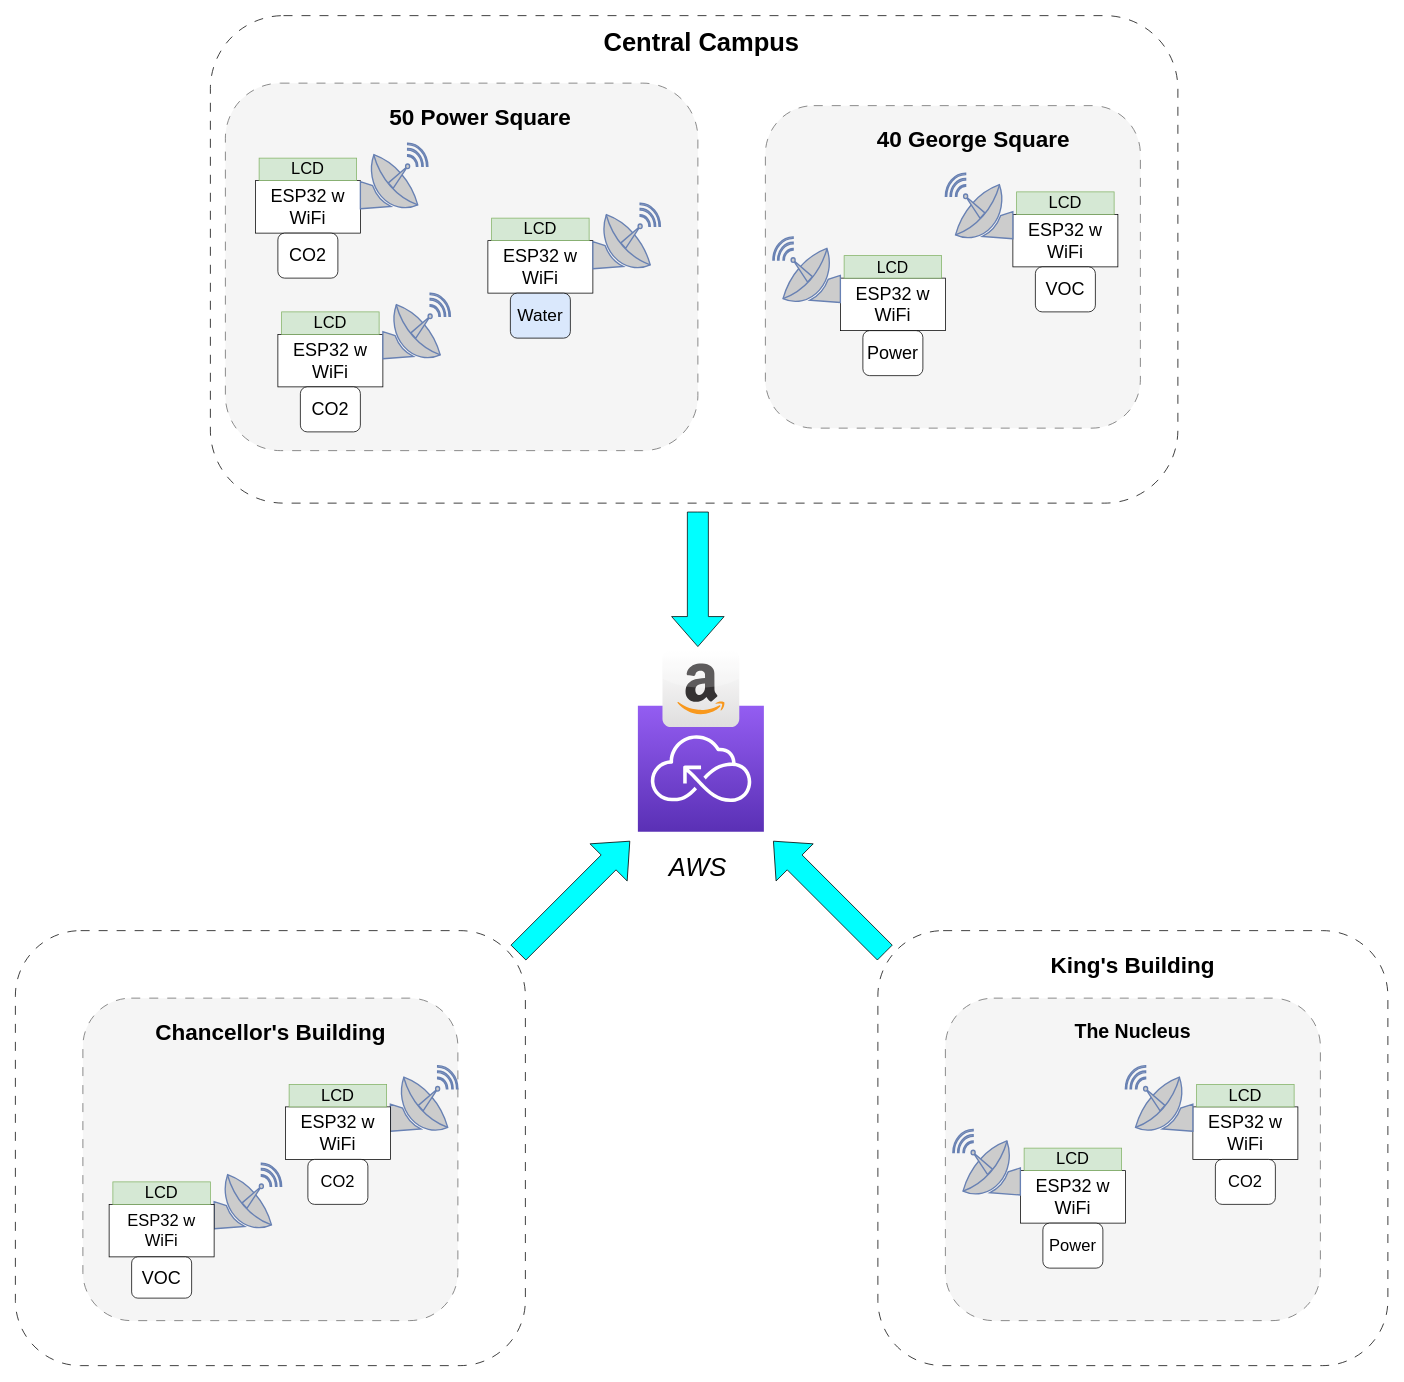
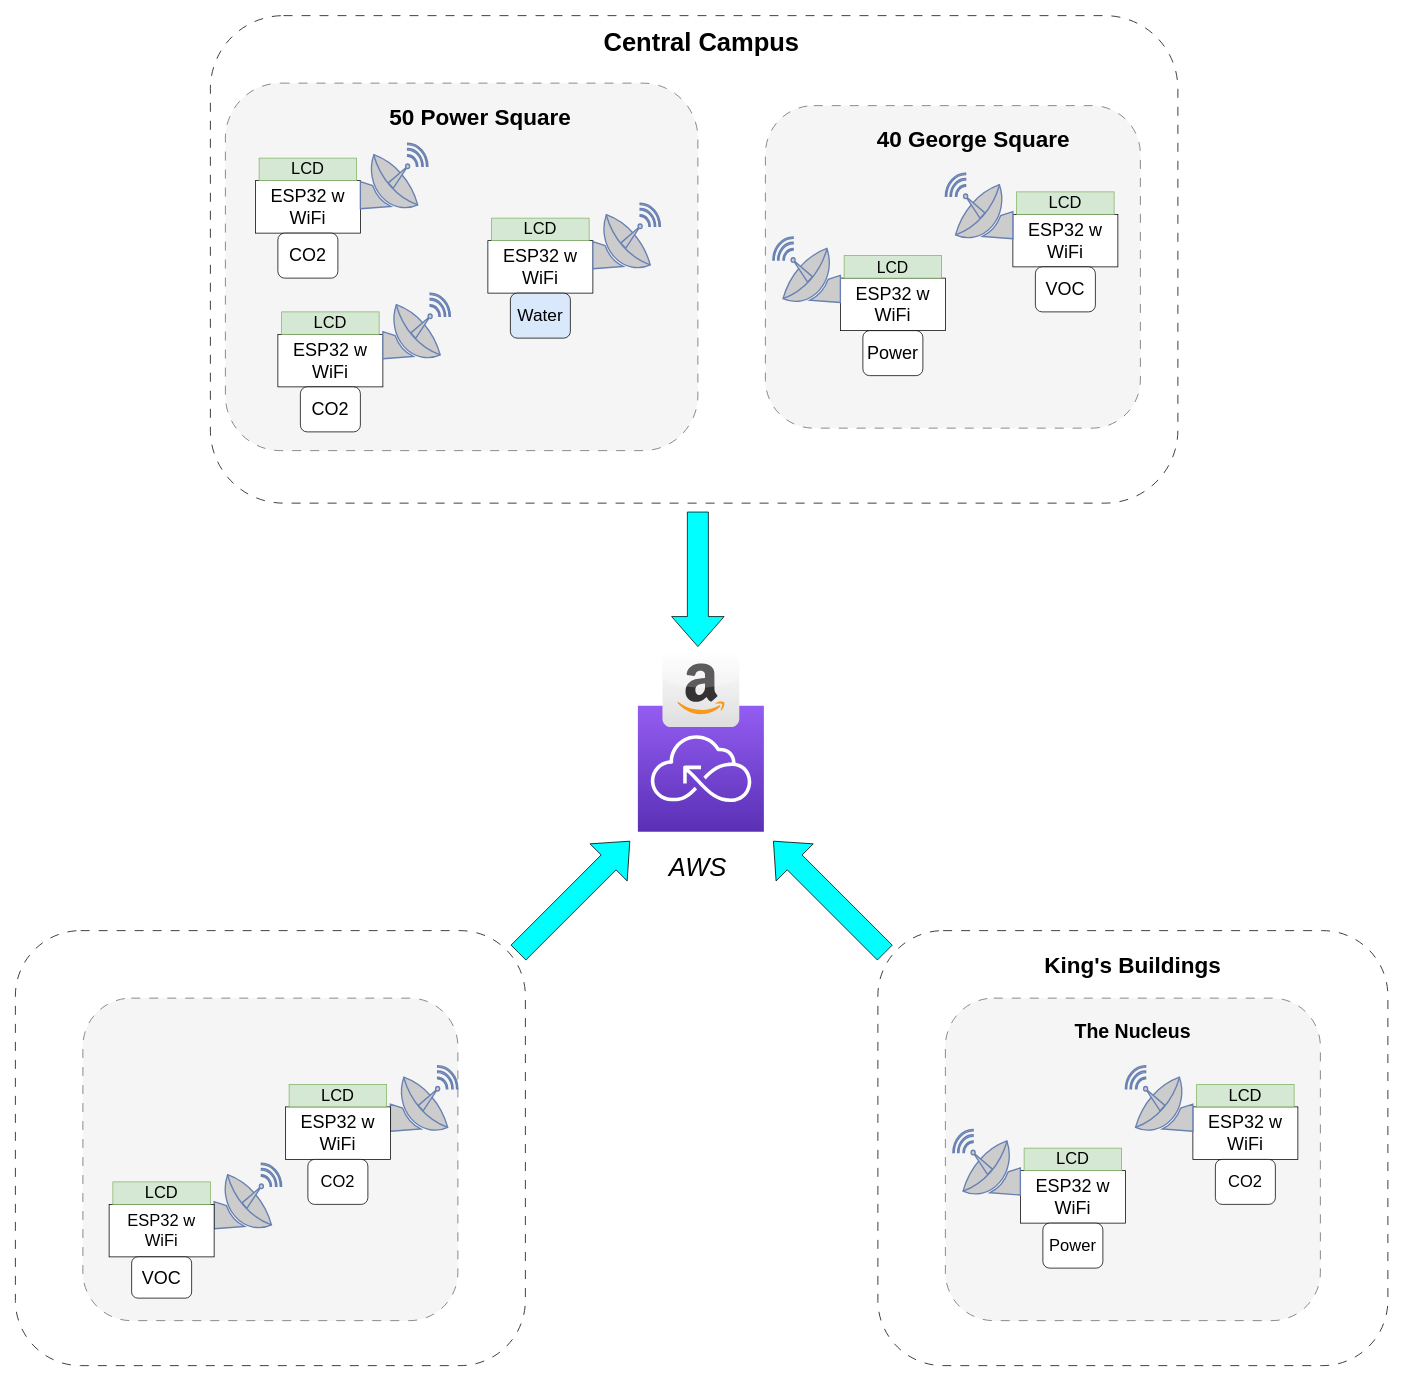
node "King's Building": label "King's Building" -> "King's Buildings"
node "Chancellor's Building": removed
